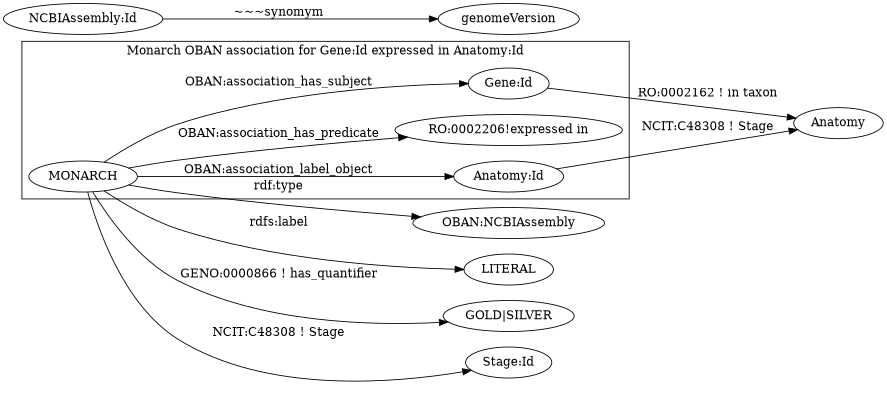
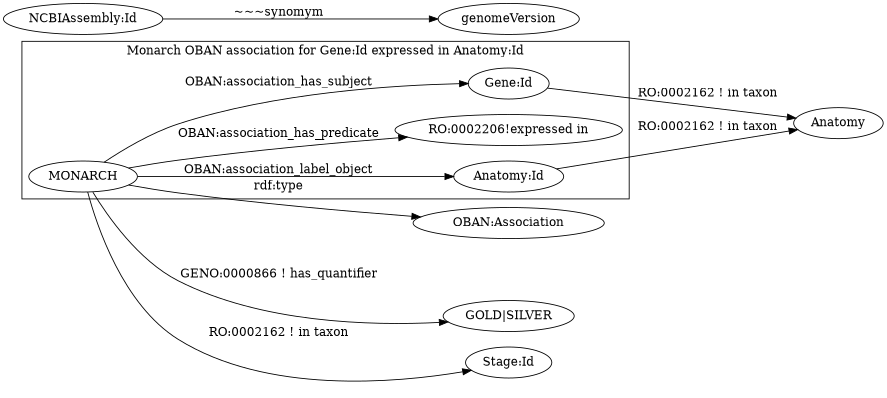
edge "Anatomy:Id" -> "Anatomy": label "NCIT:C48308 ! Stage" -> "RO:0002162 ! in taxon"
node "OBAN:NCBIAssembly": label "OBAN:NCBIAssembly" -> "OBAN:Association"
node "LITERAL": removed
edge "MONARCH" -> "Stage:Id": label "NCIT:C48308 ! Stage" -> "RO:0002162 ! in taxon"
